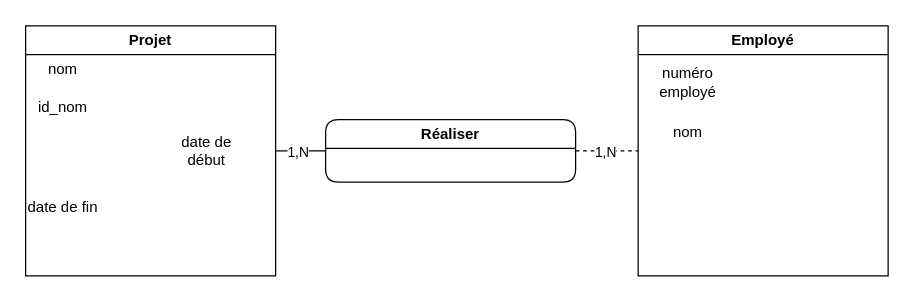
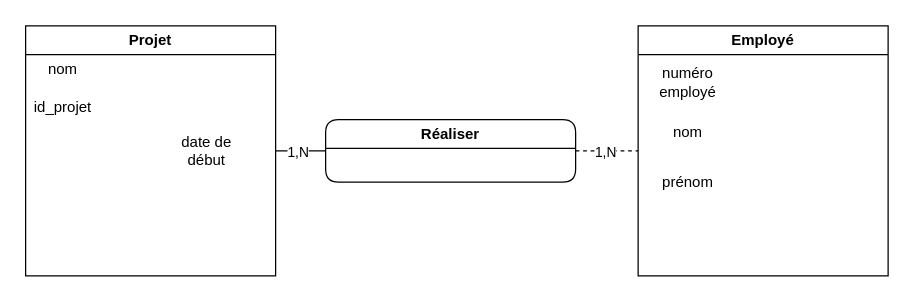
node "id_nom": label "id_nom" -> "id_projet"
node "prénom": added
node "date de fin": removed
